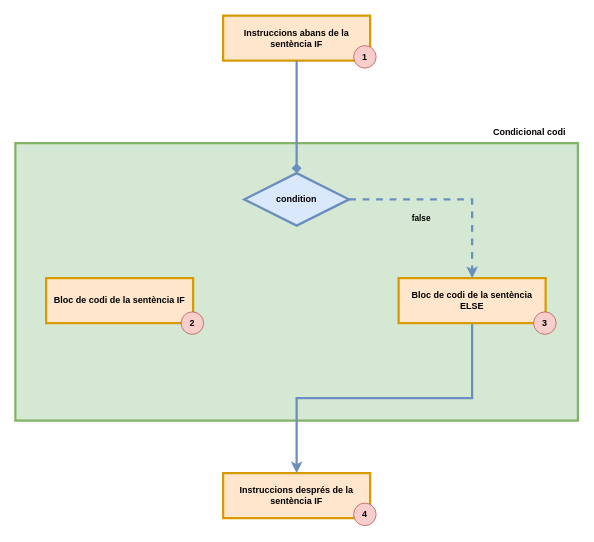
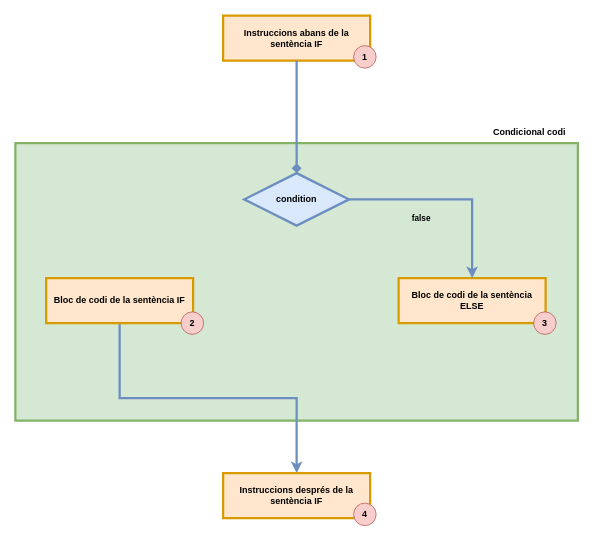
edge "condition" -> "Bloc de codi de la sentència ELSE": style dashed -> solid
edge "Bloc de codi de la sentència IF" -> "Instruccions després de la sentència IF": added
edge "Bloc de codi de la sentència ELSE" -> "Instruccions després de la sentència IF": removed
